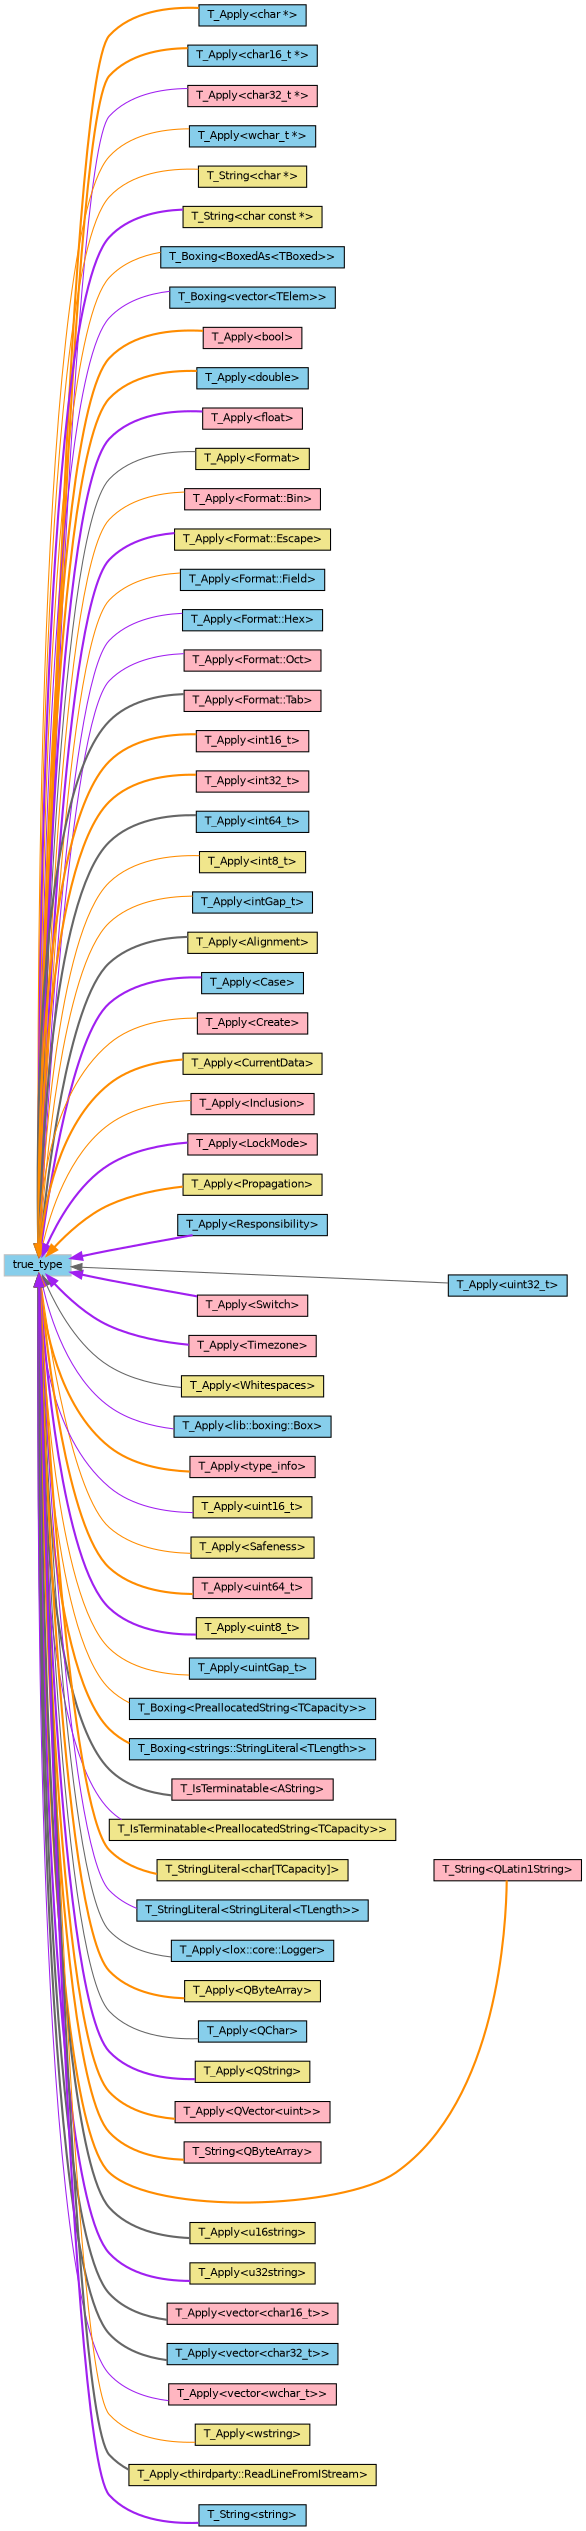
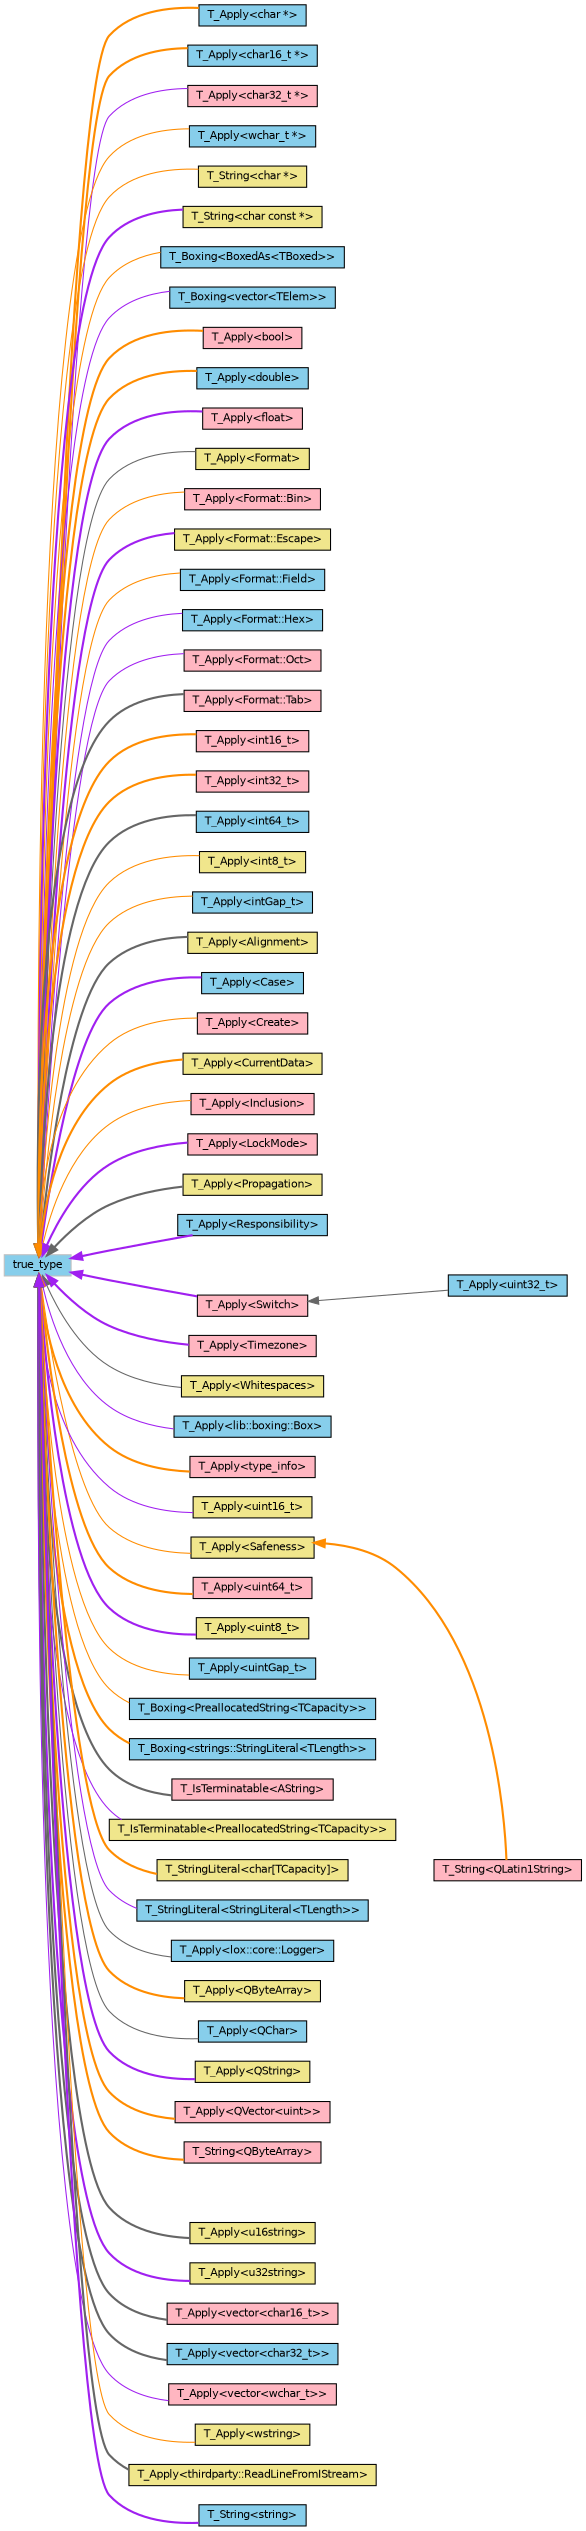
edge "T_Apply<Propagation>" -> "true_type": color darkorange -> gray40
edge "T_Apply<uint32_t>" -> "true_type": now "T_Apply<uint32_t>" -> "T_Apply<Switch>"
edge "T_String<QLatin1String>" -> "true_type": now "T_String<QLatin1String>" -> "T_Apply<Safeness>"
